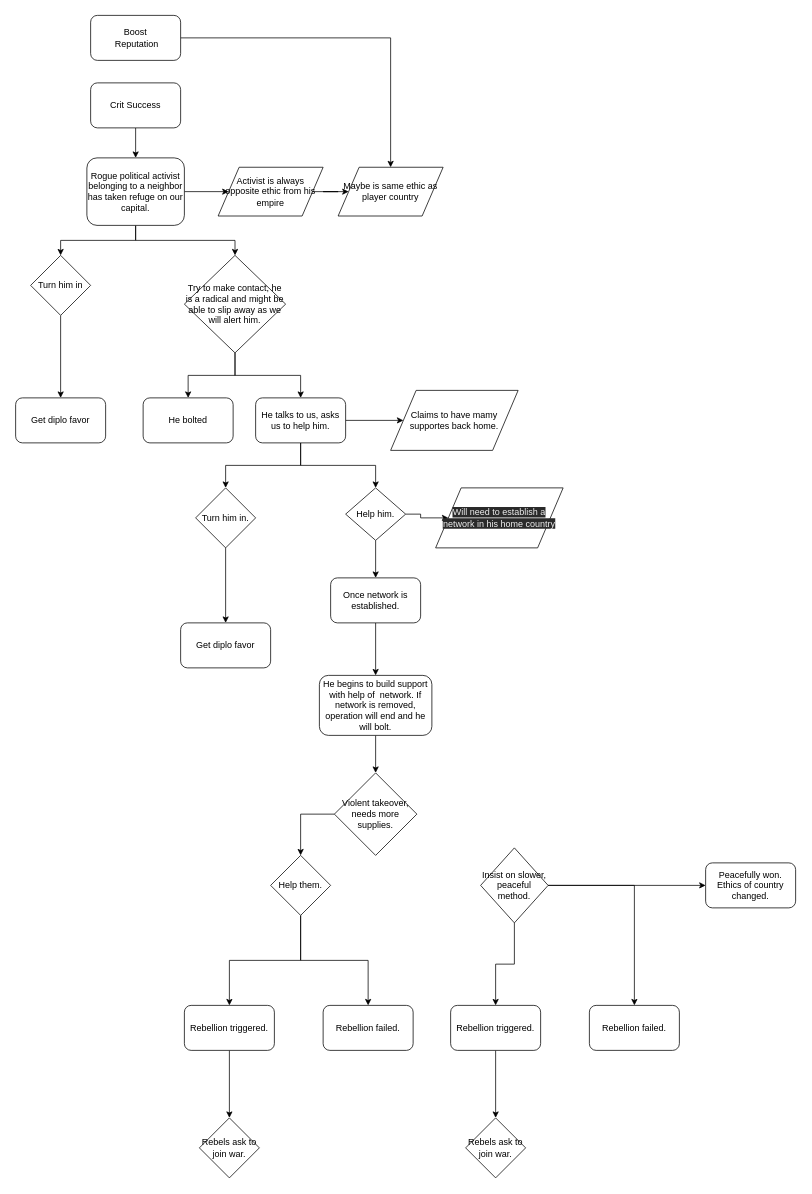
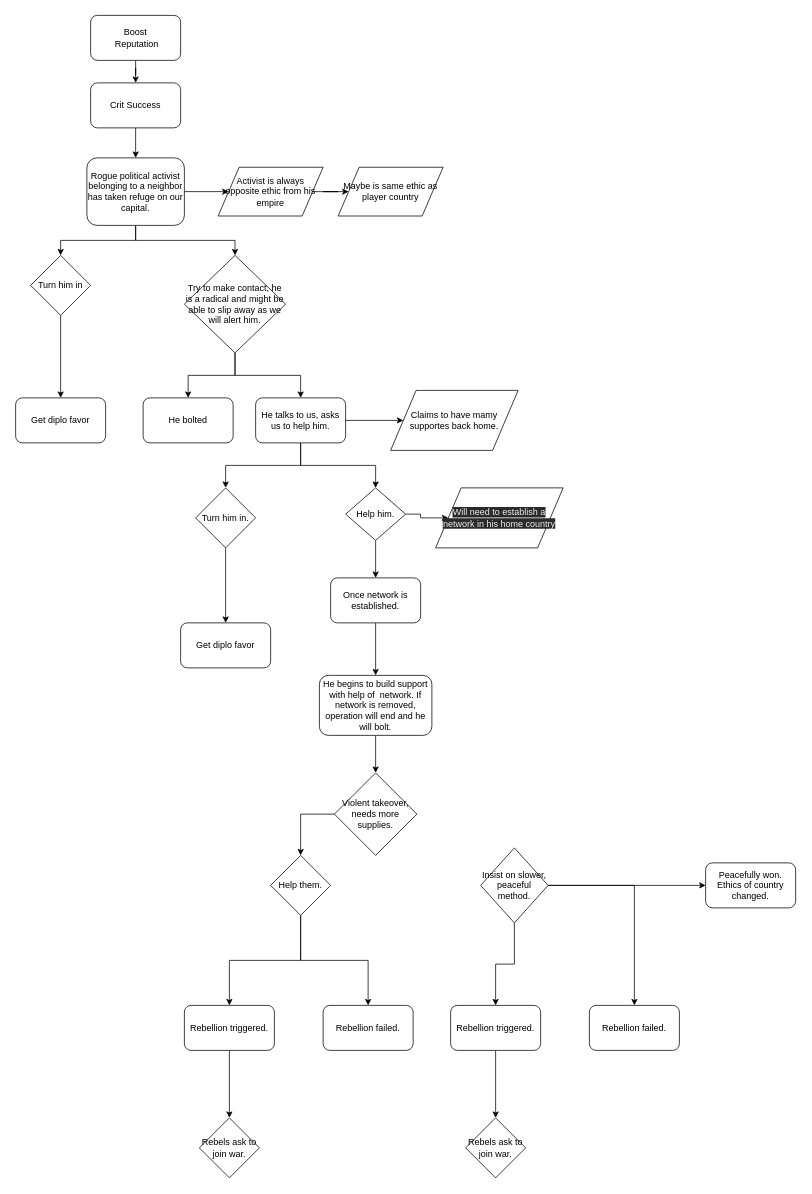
edge "Boost Reputation" -> "Maybe is same ethic as player country": now "Boost Reputation" -> "Crit Success"
